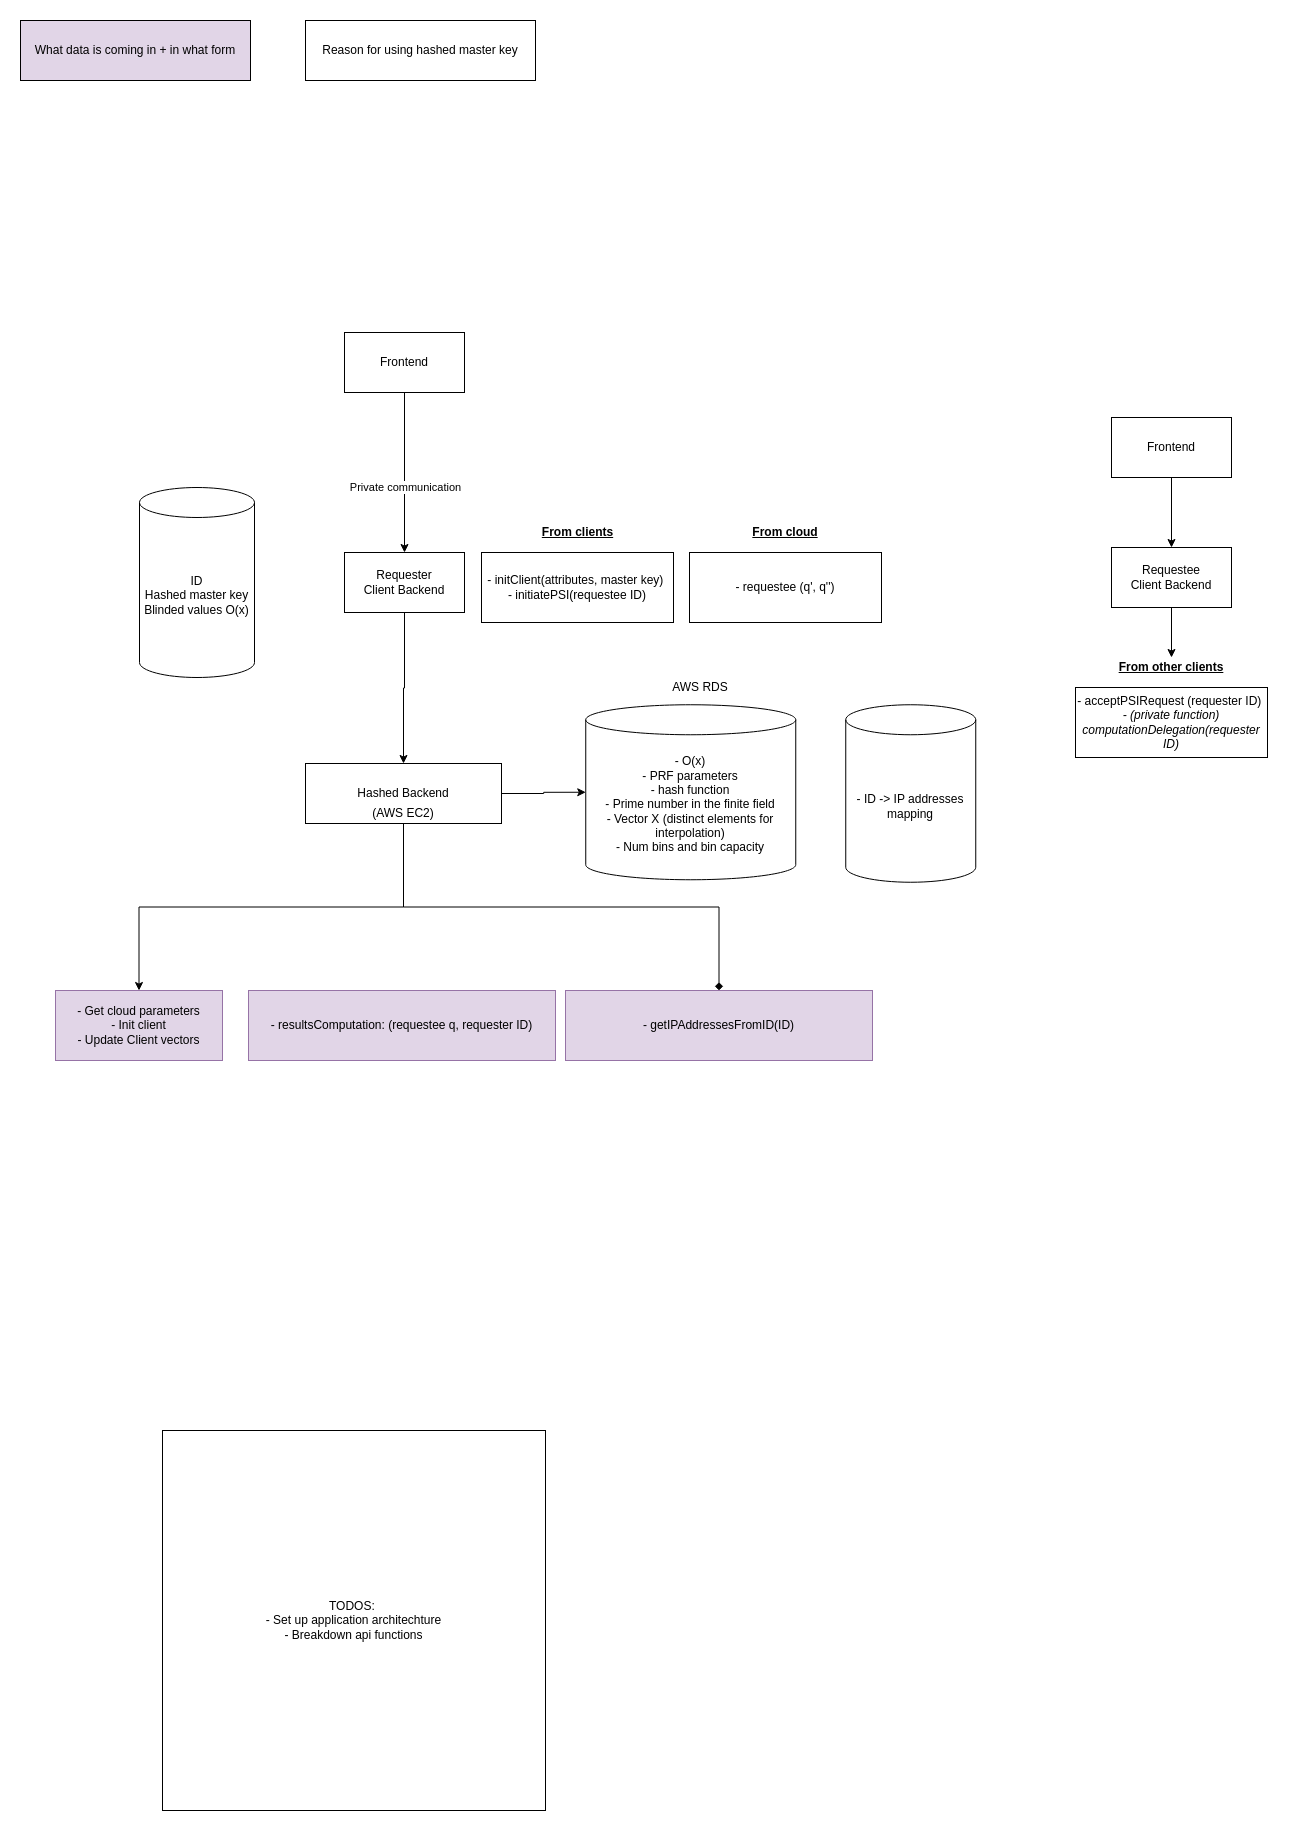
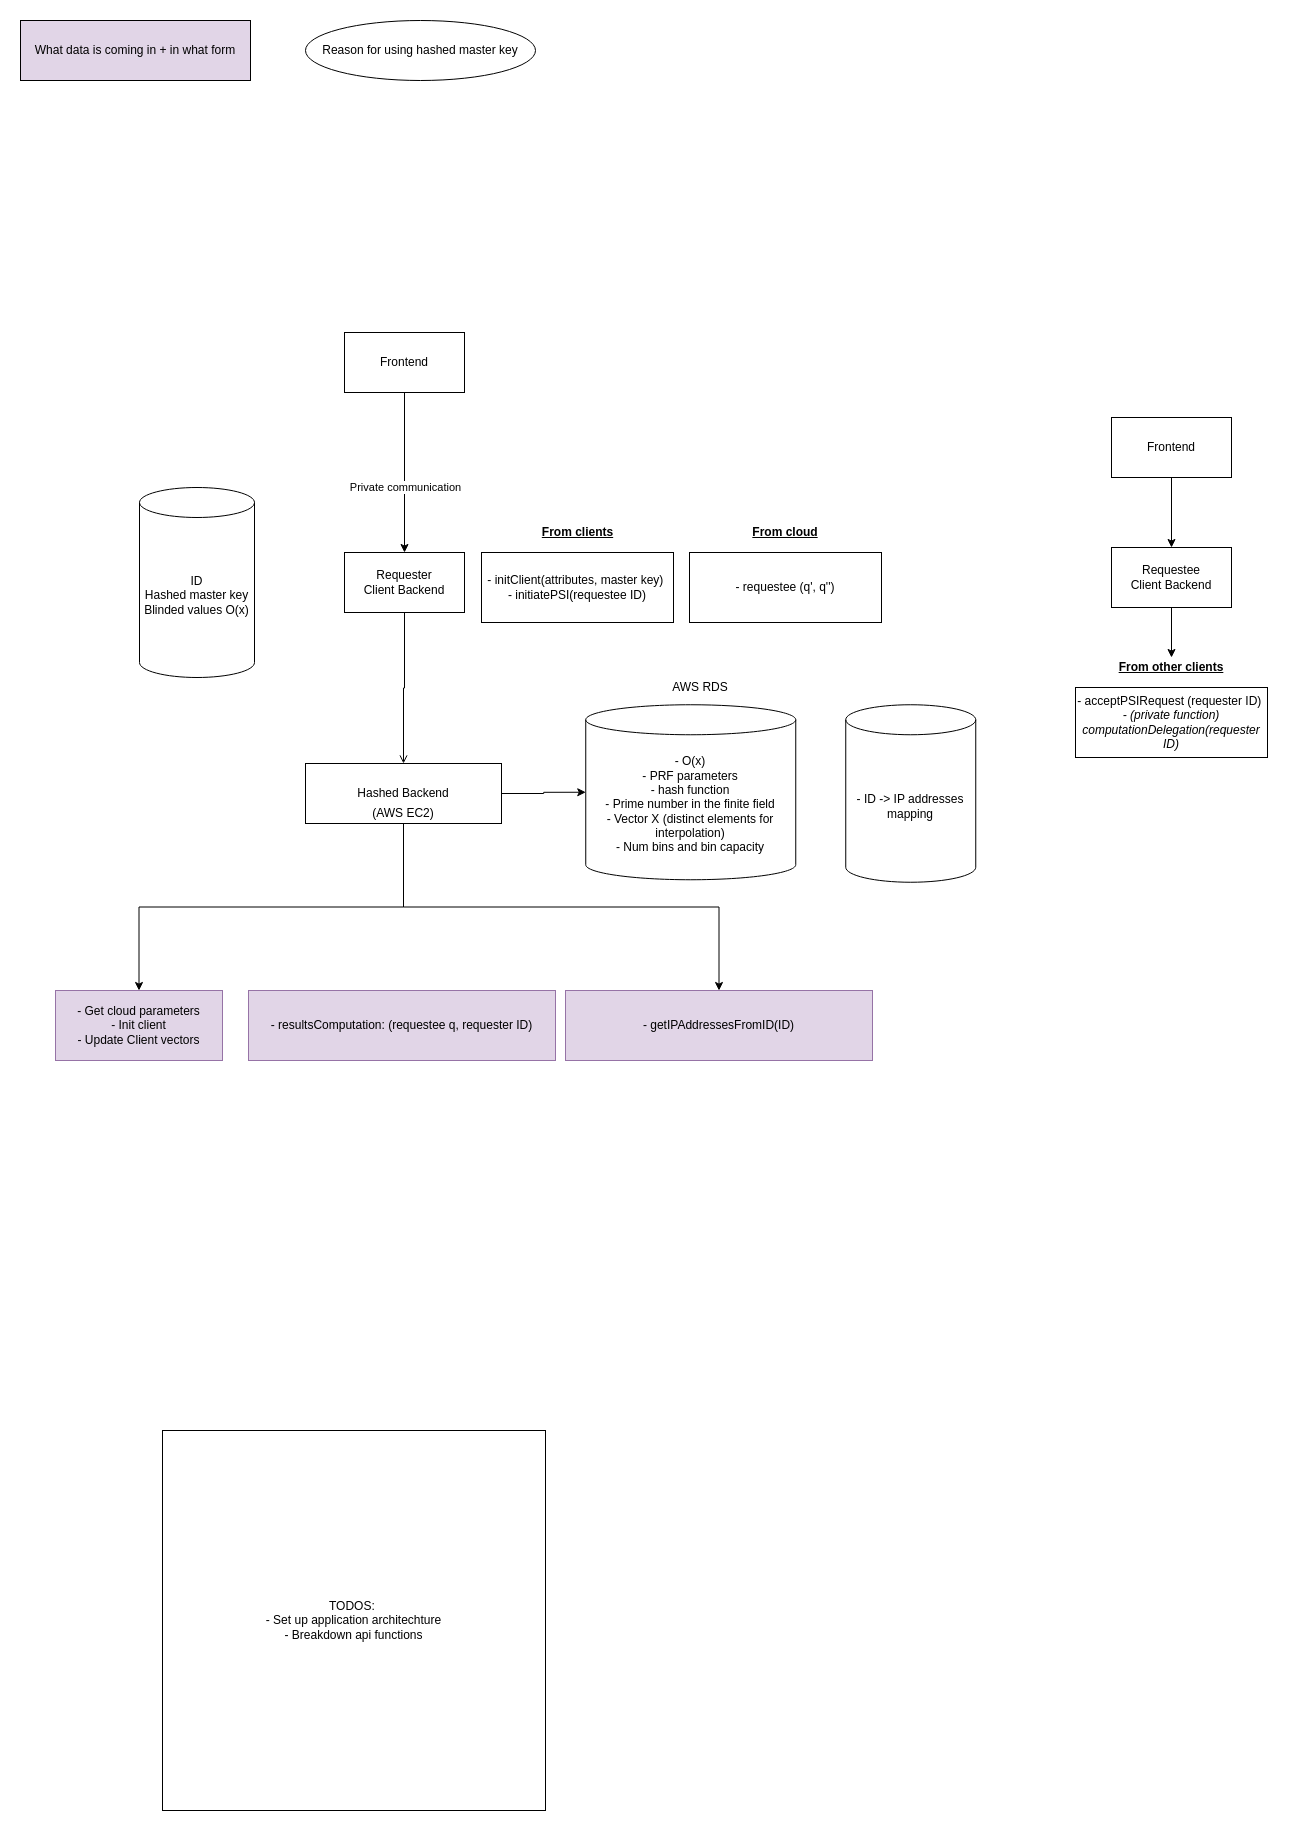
node "Reason for using hashed master key": shape rectangle -> ellipse
edge "Requester Client Backend" -> "Hashed Backend": arrowhead classic -> open
edge "(AWS EC2)" -> "- getIPAddressesFromID(ID)": arrowhead diamond -> classic
